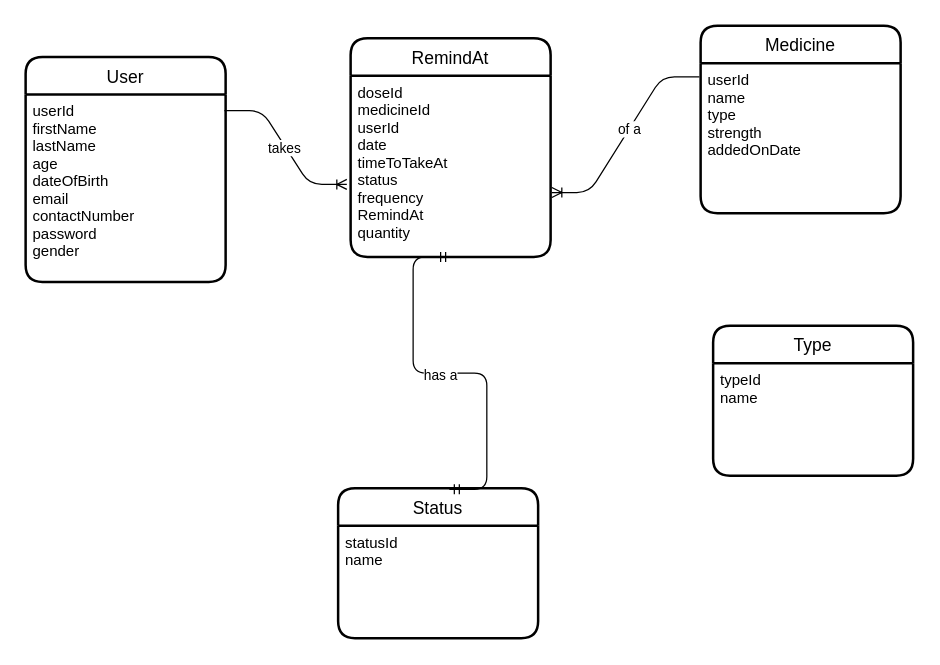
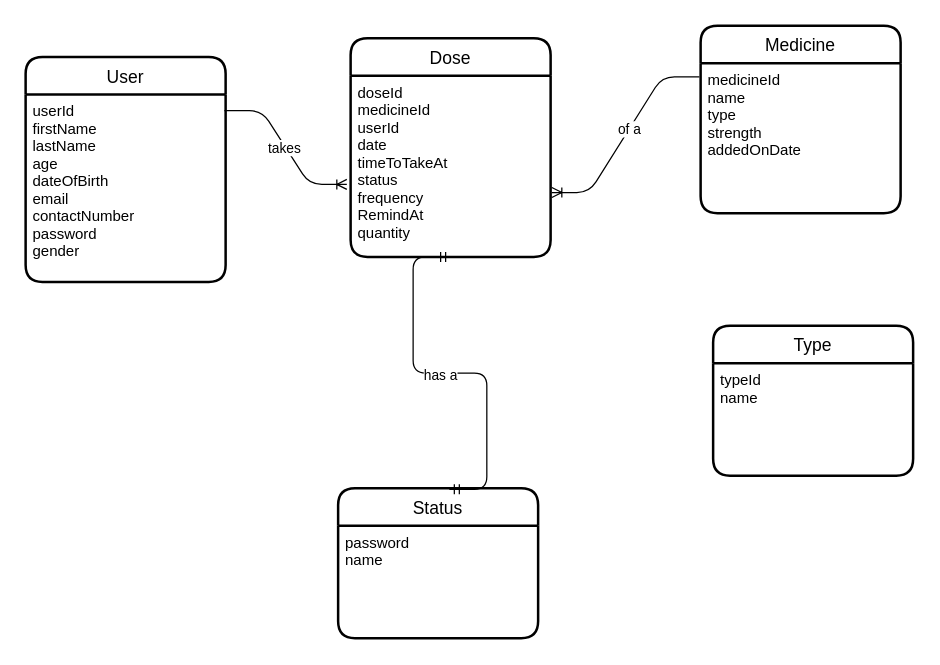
node "RemindAt": label "RemindAt" -> "Dose"
node "userId name type strength addedOnDate": label "userId name type strength addedOnDate" -> "medicineId name type strength addedOnDate"
node "statusId name": label "statusId name" -> "password name"
